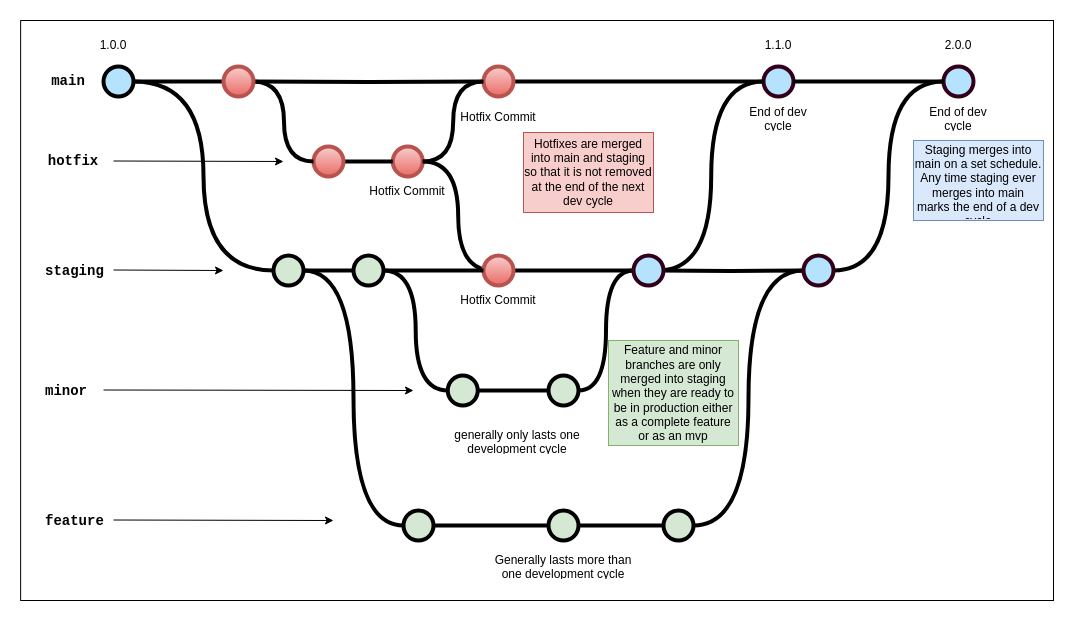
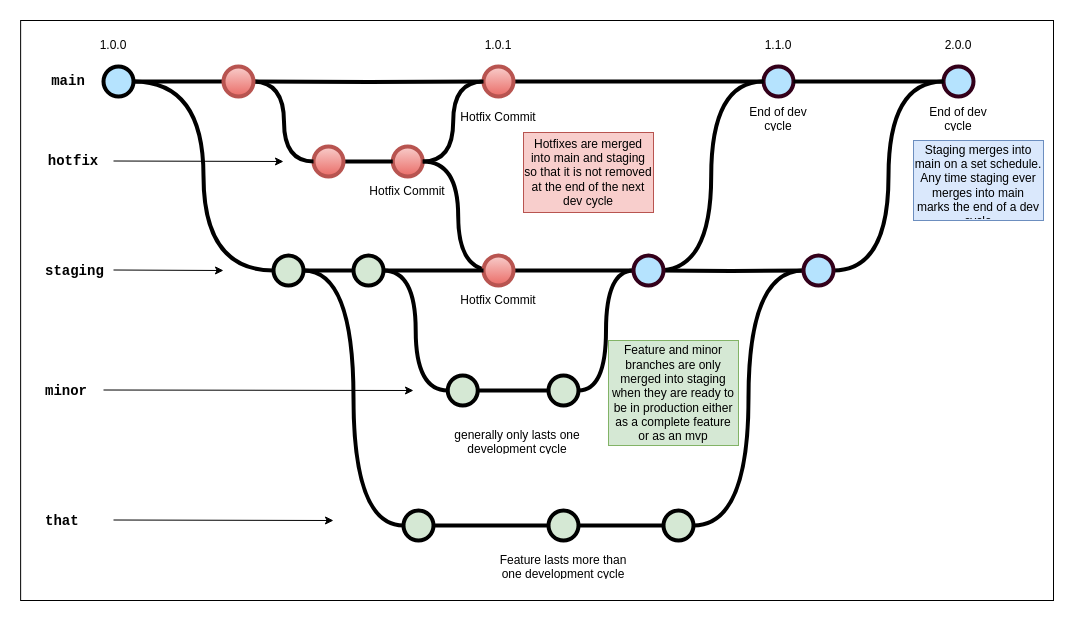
node "1.0.1": added
node "feature": label "feature" -> "that"
node "Generally lasts more than one development cycle": label "Generally lasts more than one development cycle" -> "Feature lasts more than one development cycle"
